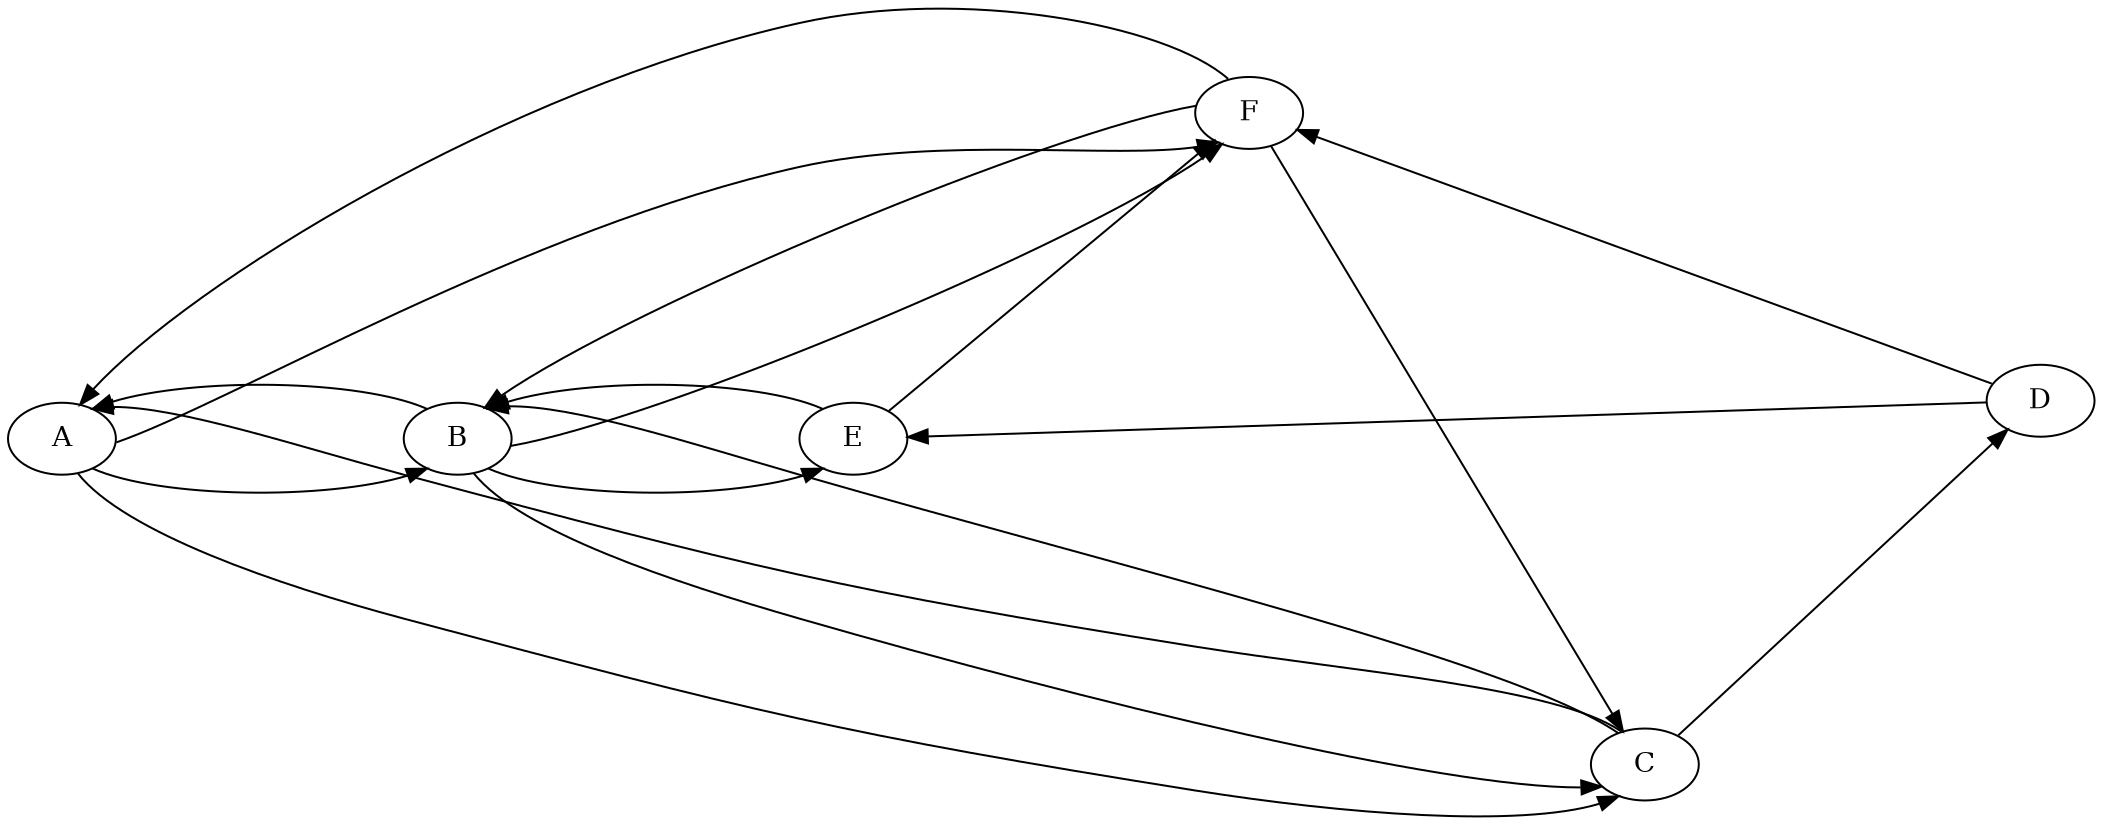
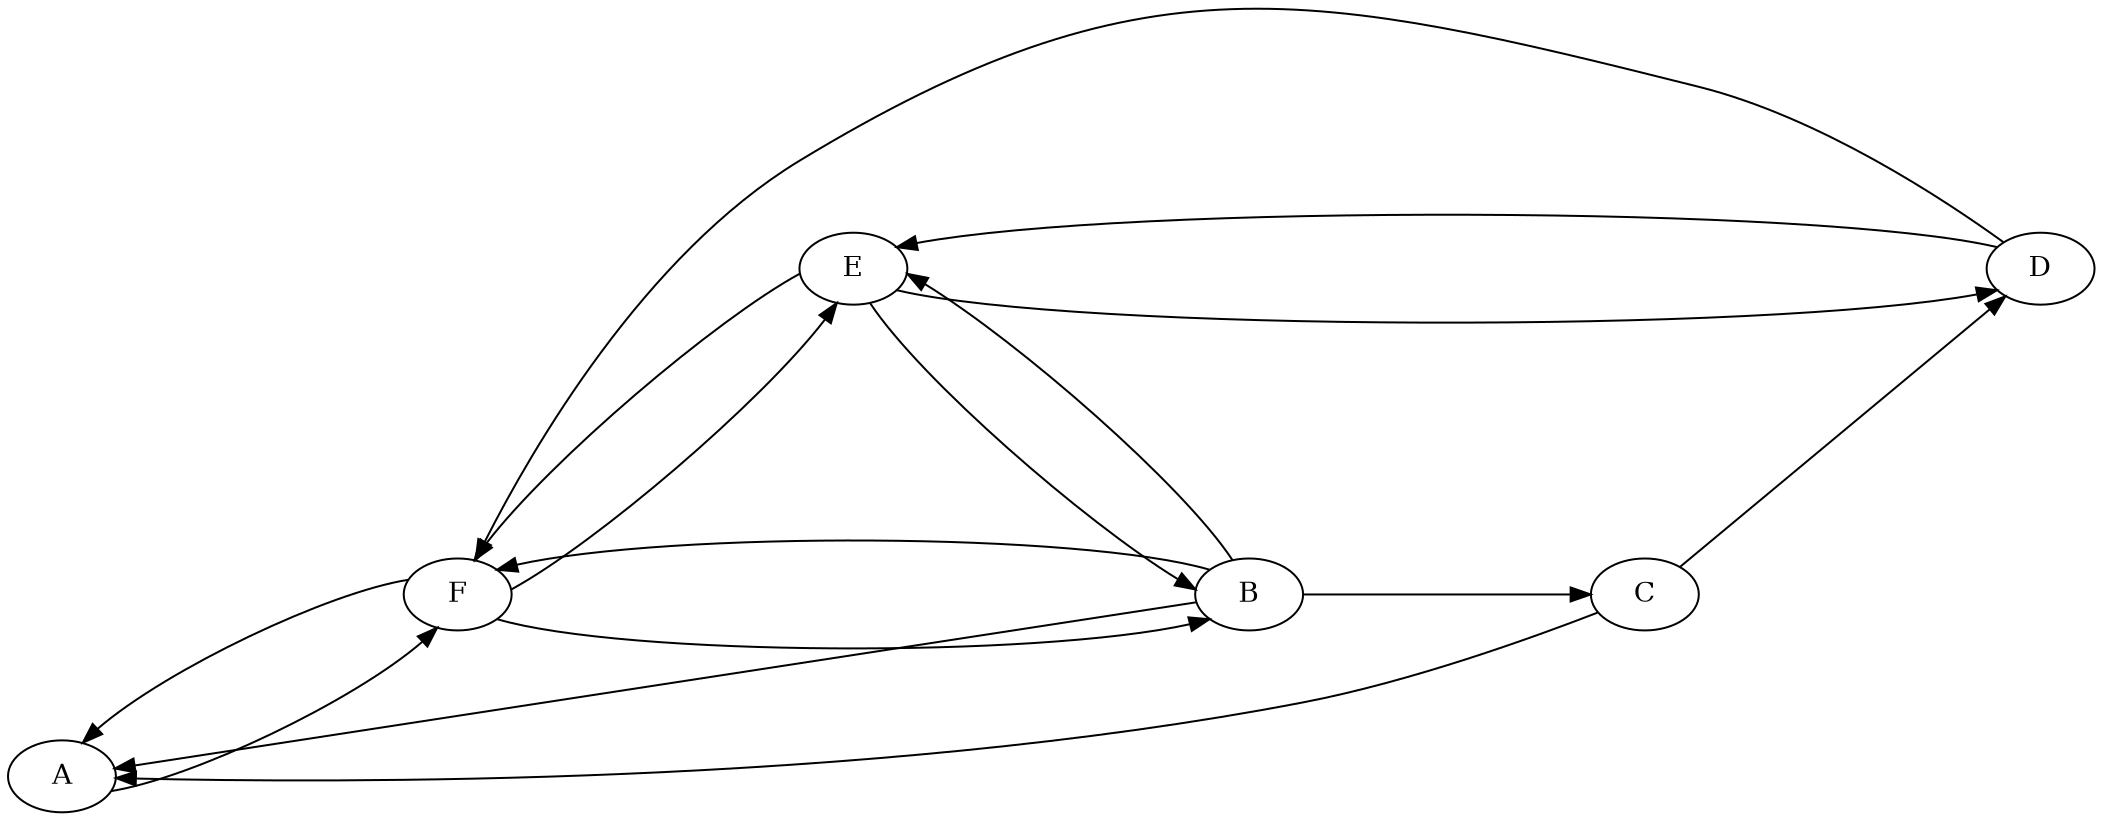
edge "E" -> "D": added
edge "F" -> "C": now "F" -> "E"
edge "A" -> "B": removed
edge "C" -> "B": removed
edge "A" -> "C": removed
